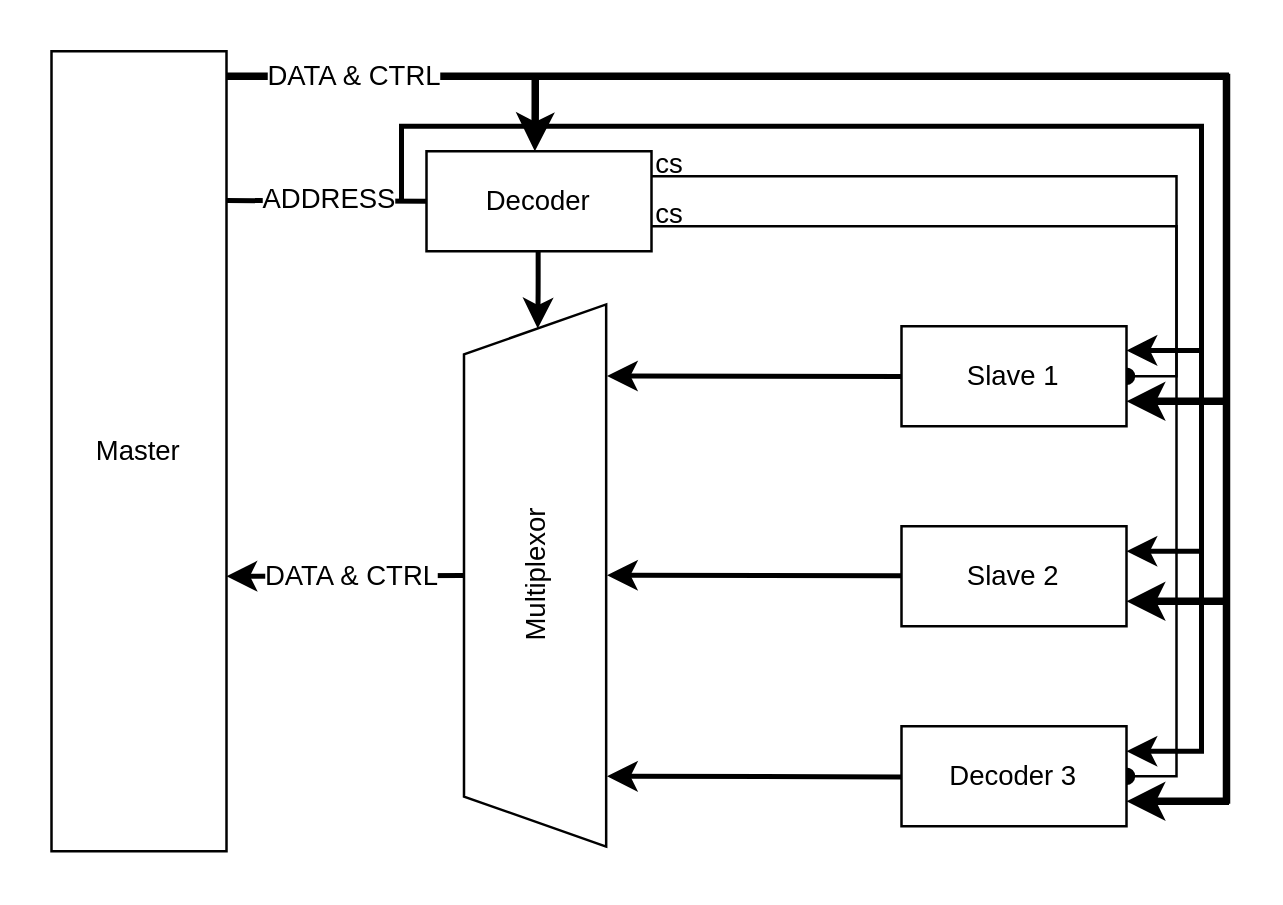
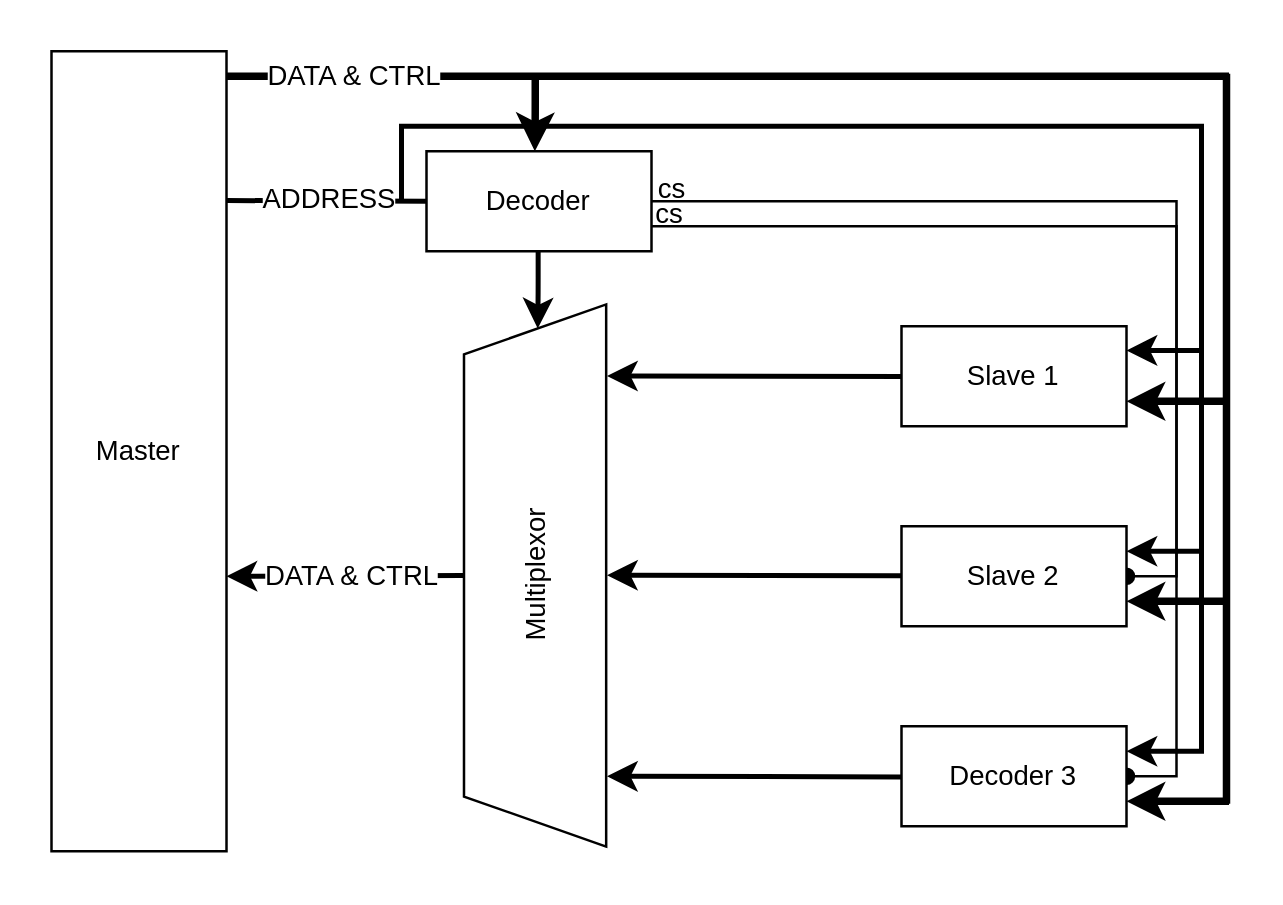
edge "Decoder" -> "Slave 1": removed, label "cs"
edge "Decoder" -> "Slave 2": added, label "cs"
